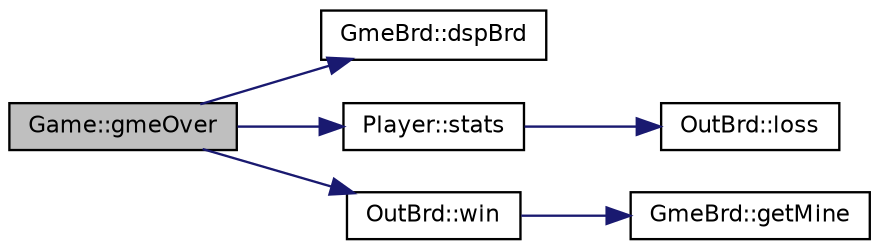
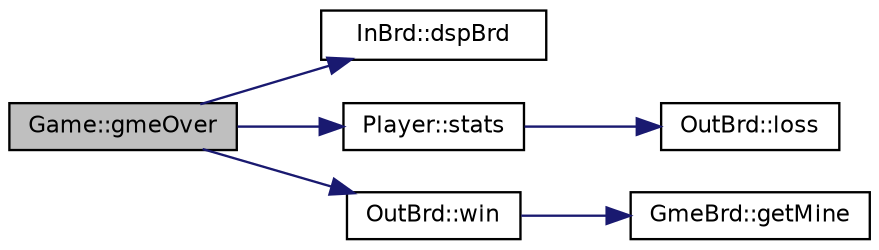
node "GmeBrd::dspBrd": label "GmeBrd::dspBrd" -> "InBrd::dspBrd"
